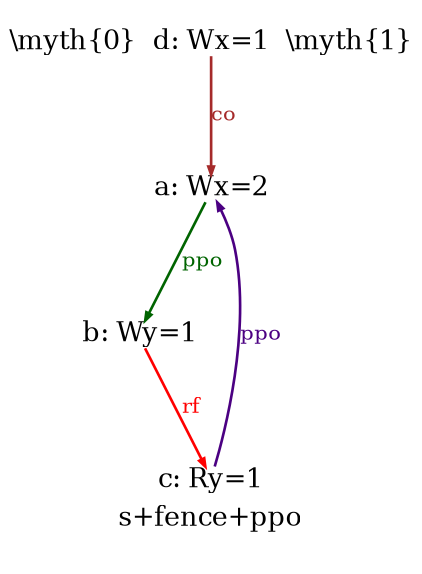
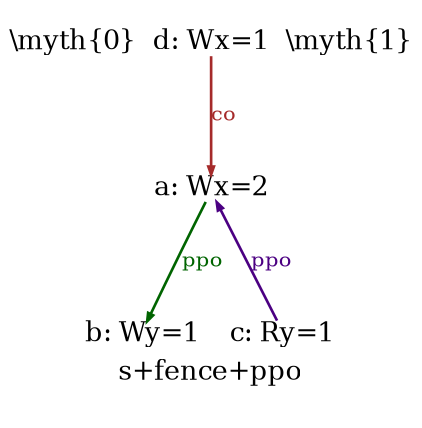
edge "b: Wy=1" -> "c: Ry=1": removed, label "rf"
